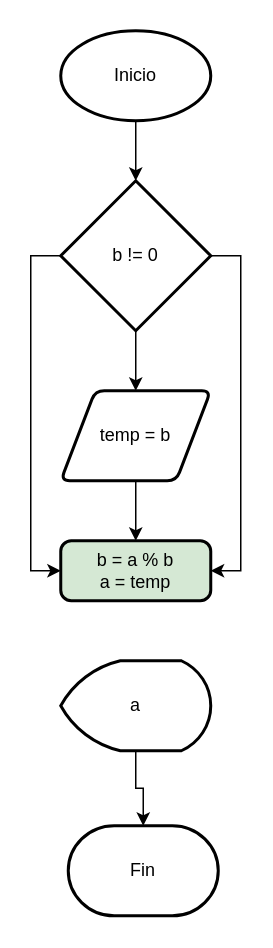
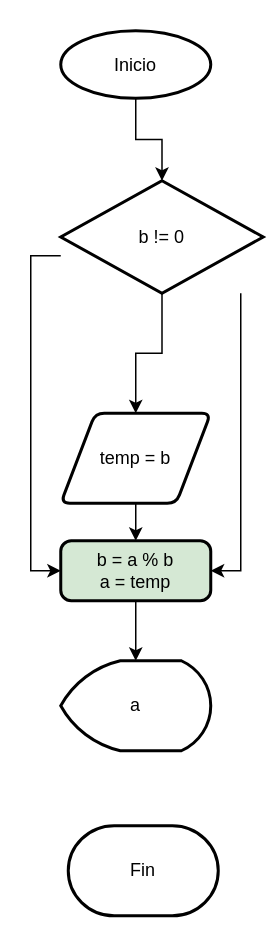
node "Inicio": size 150x90 -> 150x68
node "b != 0": size 150x150 -> 203x113
node "temp = b": moved (136, 436) -> (136, 458)
edge "b = a % b a = temp" -> "a": added
edge "a" -> "Fin": removed
